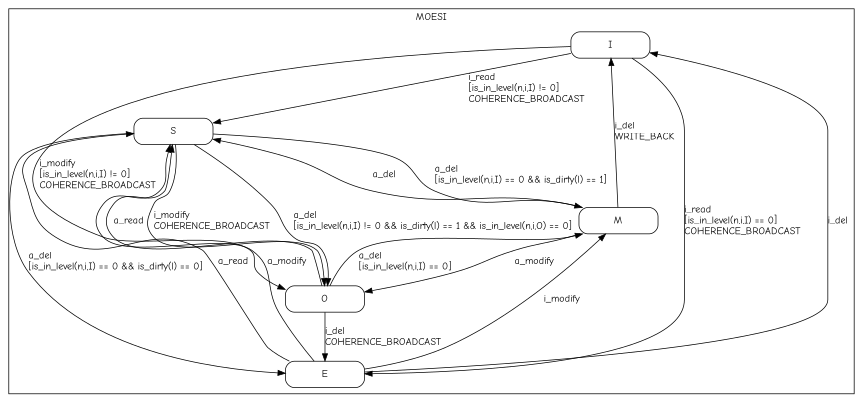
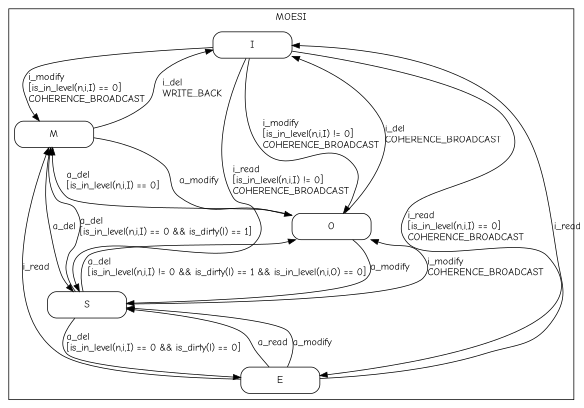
edge "I" -> "M": added, label "i_modify [is_in_level(n,i,I) == 0] COHERENCE_BROADCAST"
edge "O" -> "S": label "a_read" -> "a_modify"
edge "E" -> "I": label "i_del" -> "i_read"
edge "E" -> "M": label "i_modify" -> "i_read"
edge "O" -> "E": now "O" -> "I"
